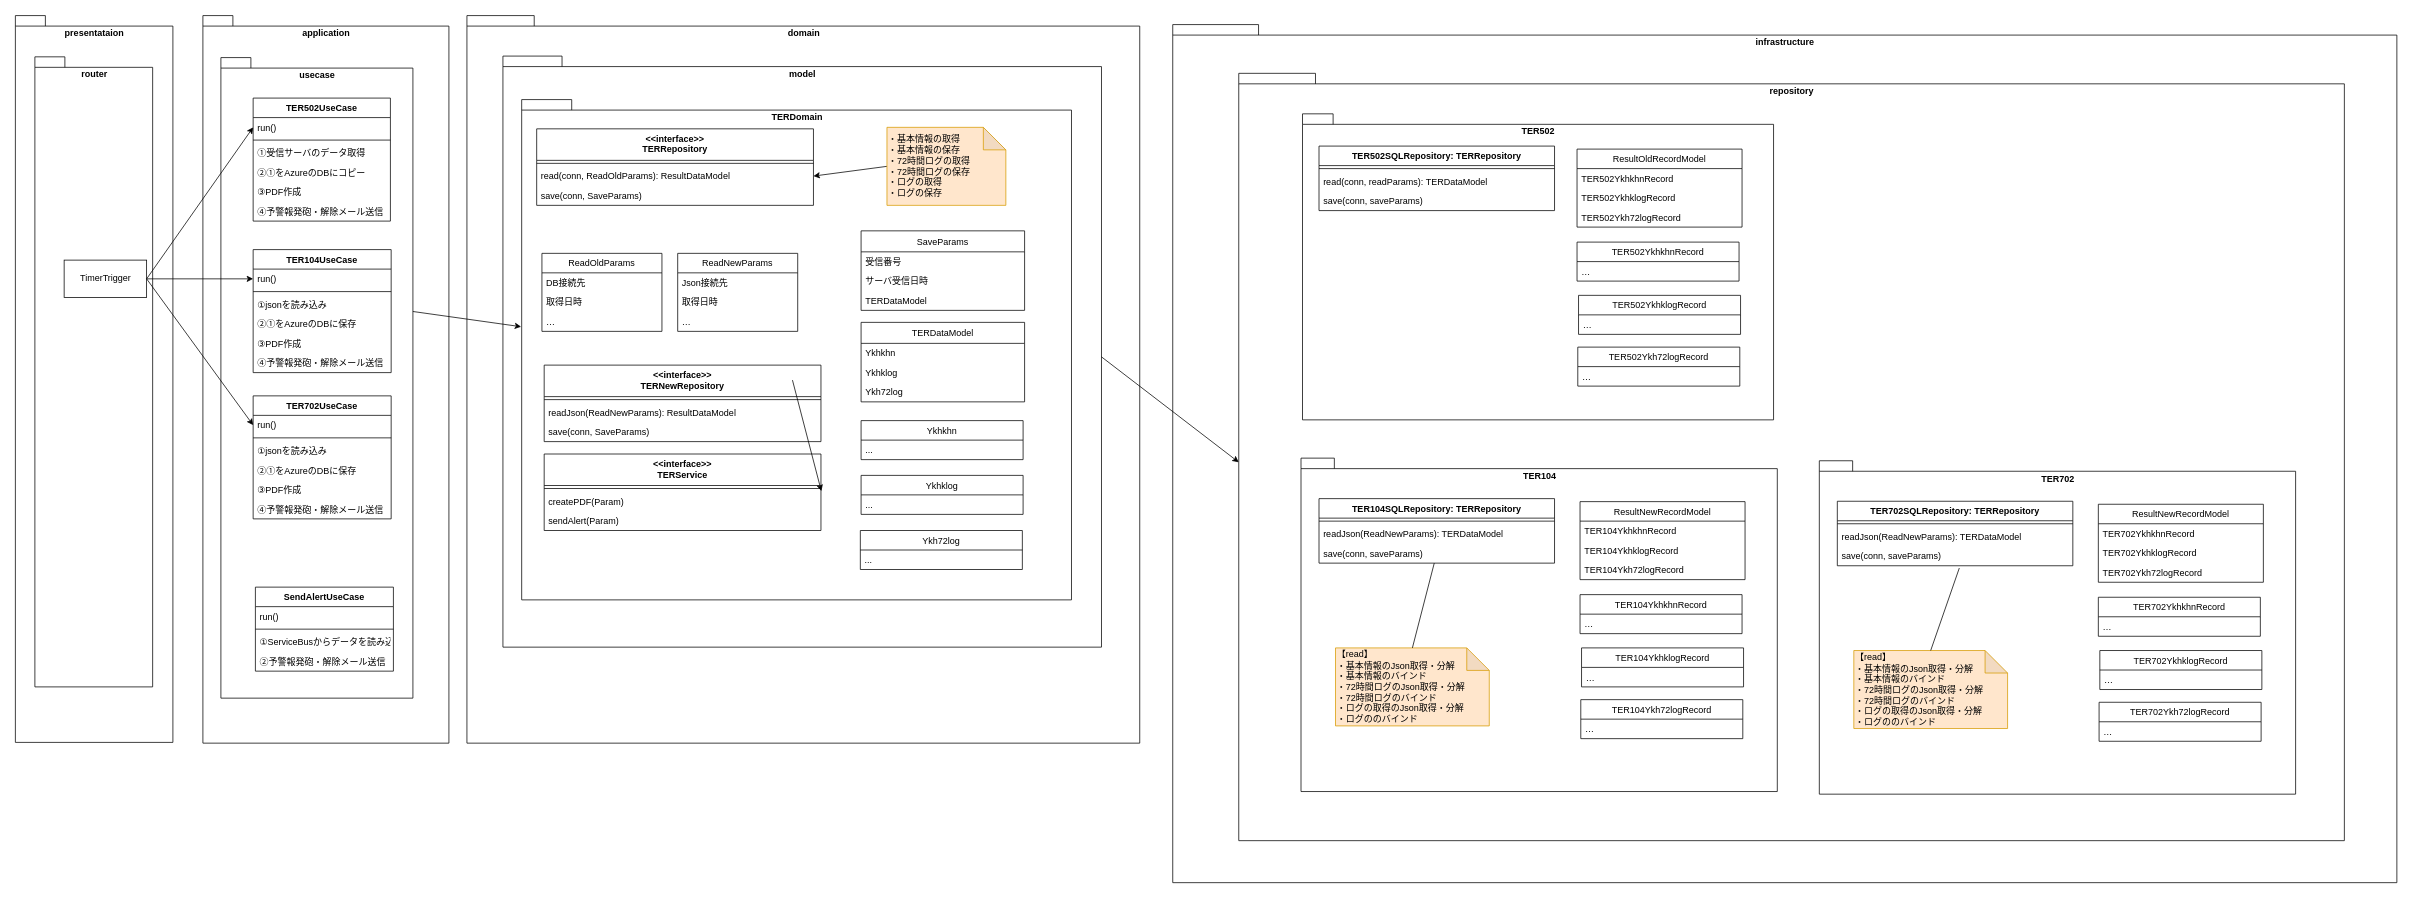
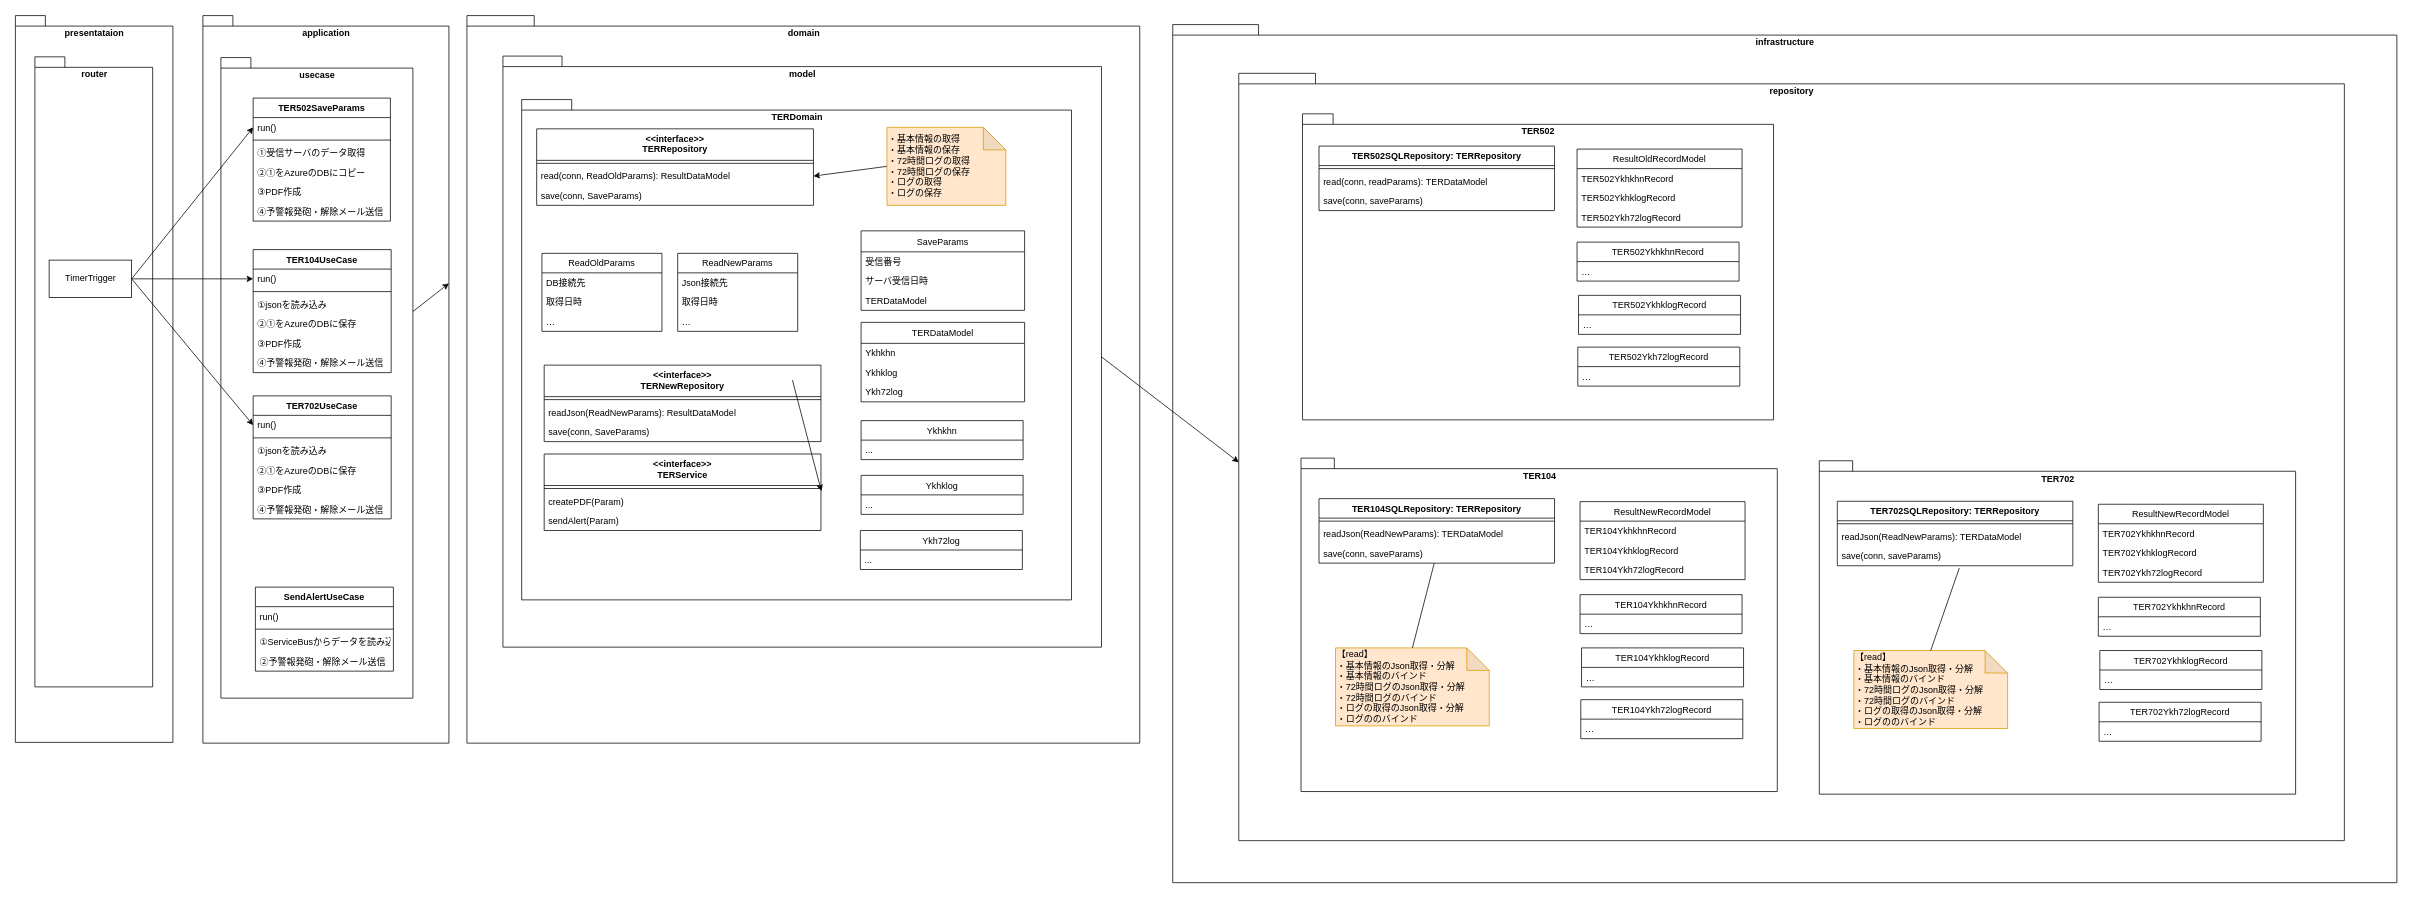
node "TER502UseCase": label "TER502UseCase" -> "TER502SaveParams"
node "TimerTrigger": moved (105, 279) -> (90, 279)
edge "usecase" -> "TERDomain": now "usecase" -> "application"
